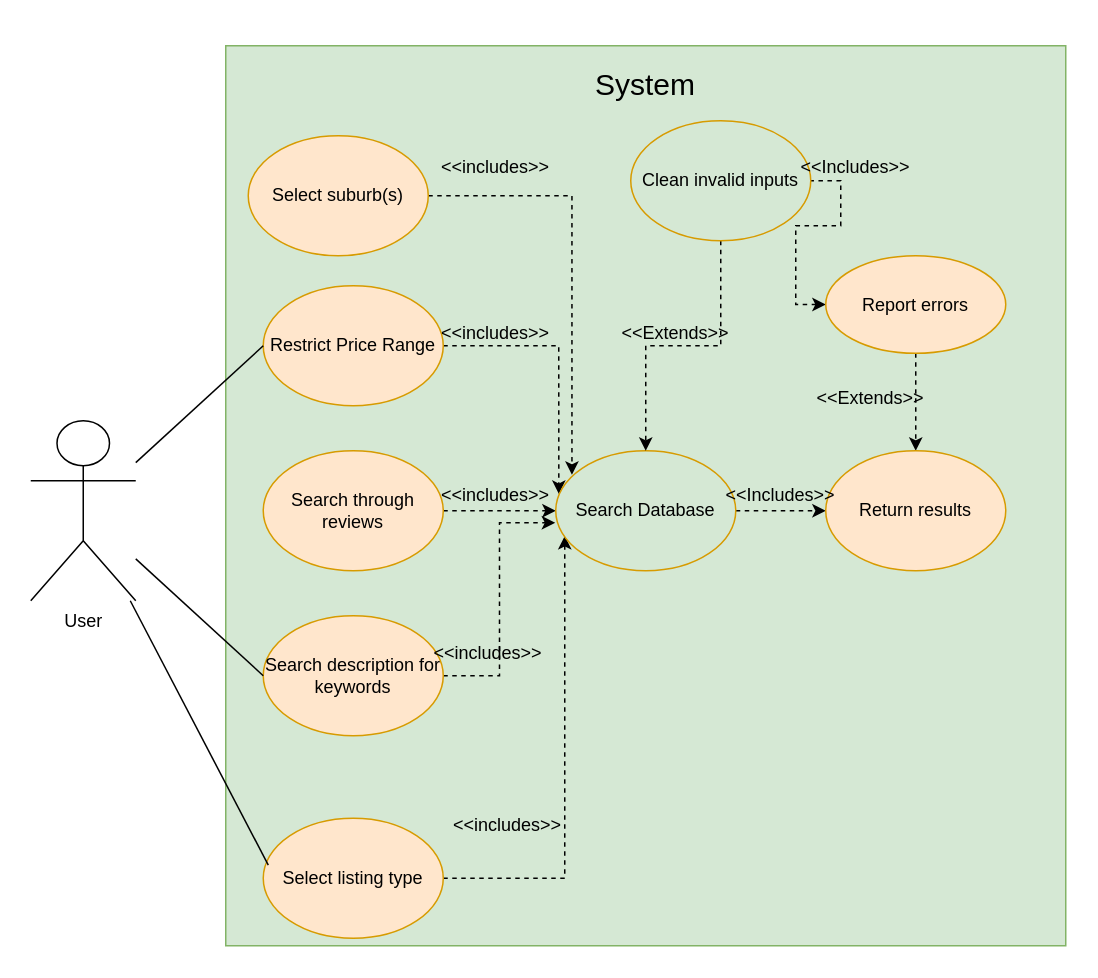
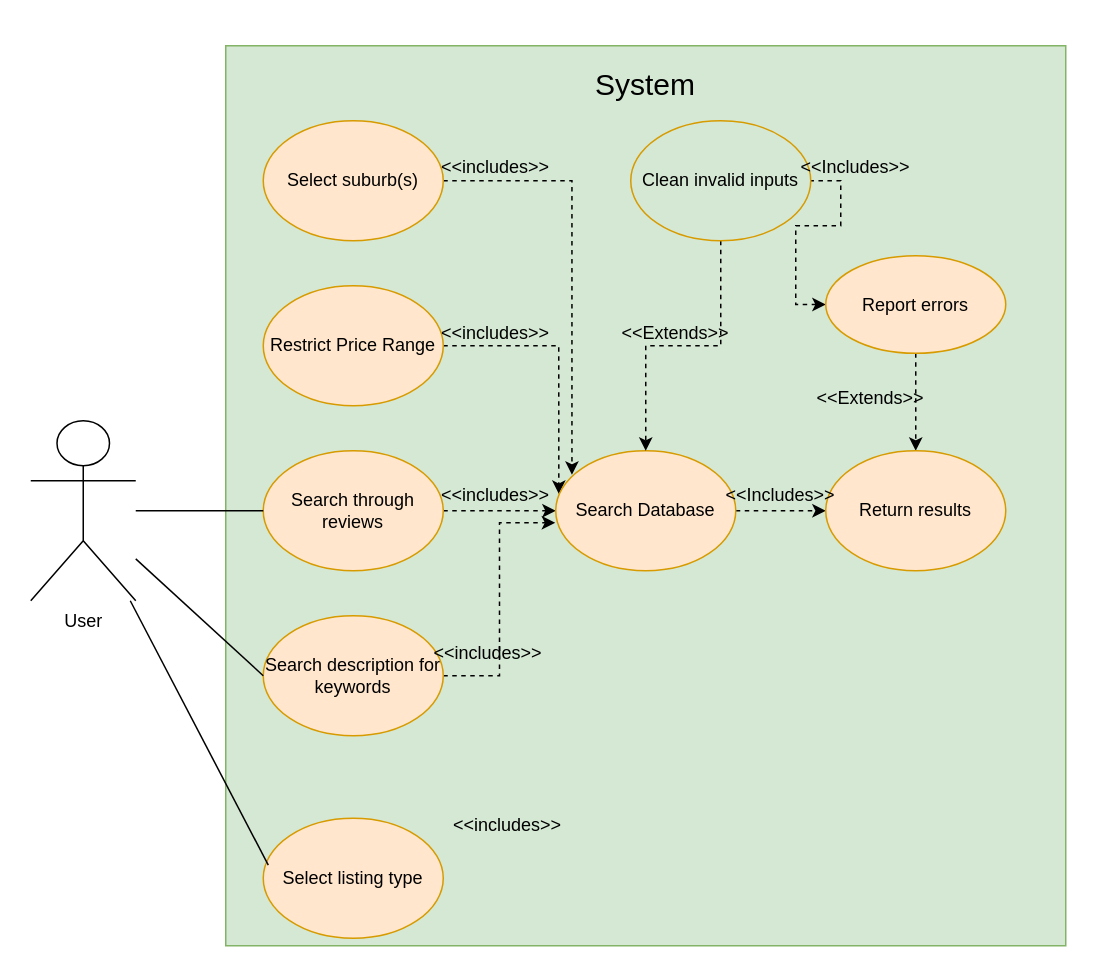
node "Select suburb(s)": moved (338, 196) -> (353, 181)
edge "Restrict Price Range" -- "User": now "Search through reviews" -- "User"
node "Search Database": fillcolor #d5e8d4 -> #ffe6cc
edge "Select listing type" -> "Search Database": removed
